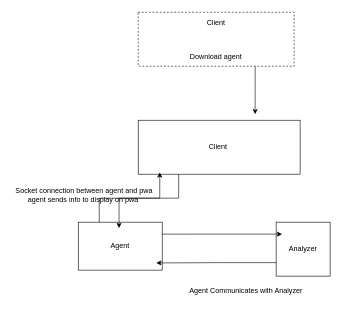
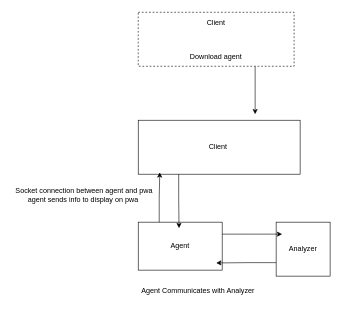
node "Agent": moved (120, 246) -> (180, 246)
node "Agent Communicates with Analyzer": moved (246, 291) -> (198, 291)
